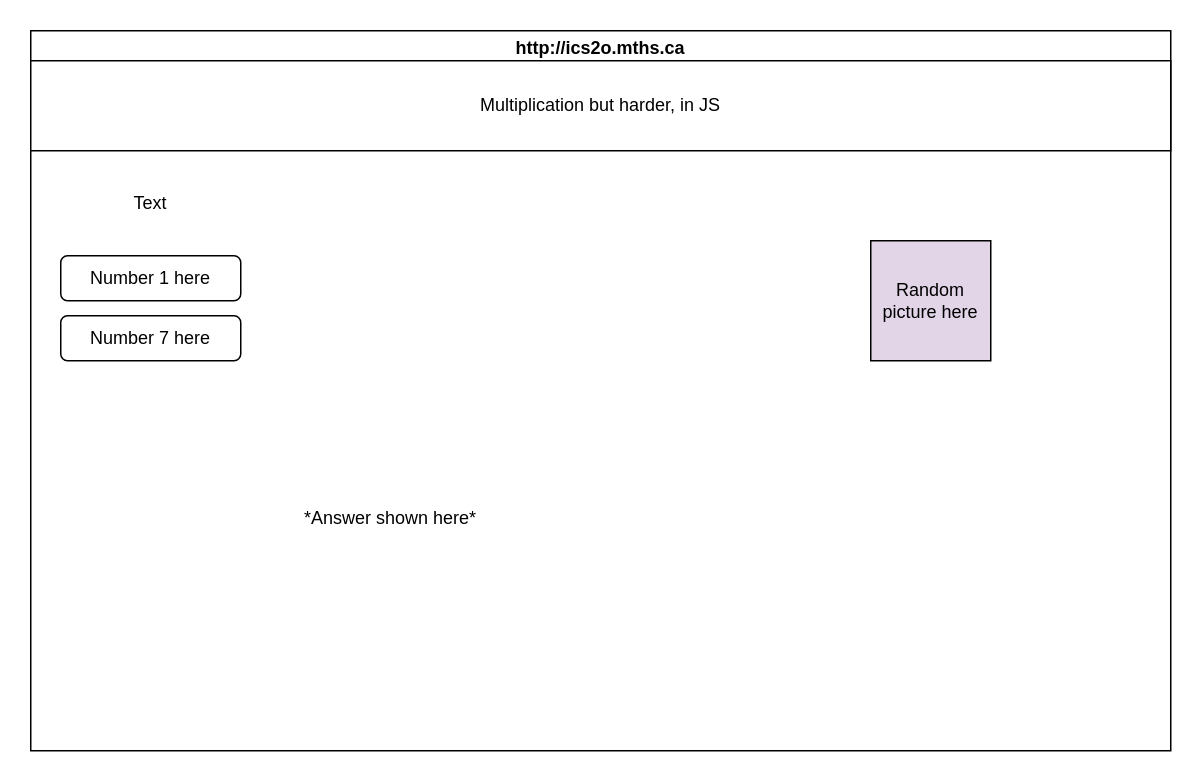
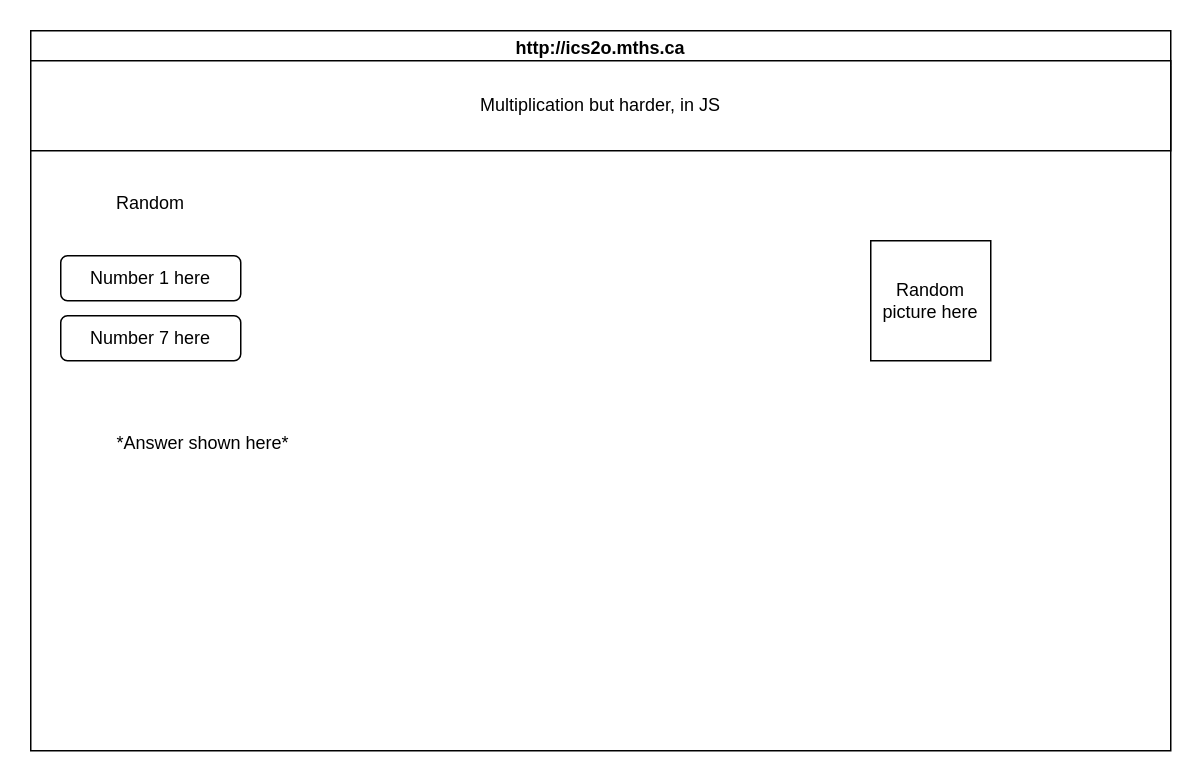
node "Text": label "Text" -> "Random"
node "Random picture here": fillcolor #e1d5e7 -> #ffffff
node "*Answer shown here*": moved (391, 518) -> (203, 443)
